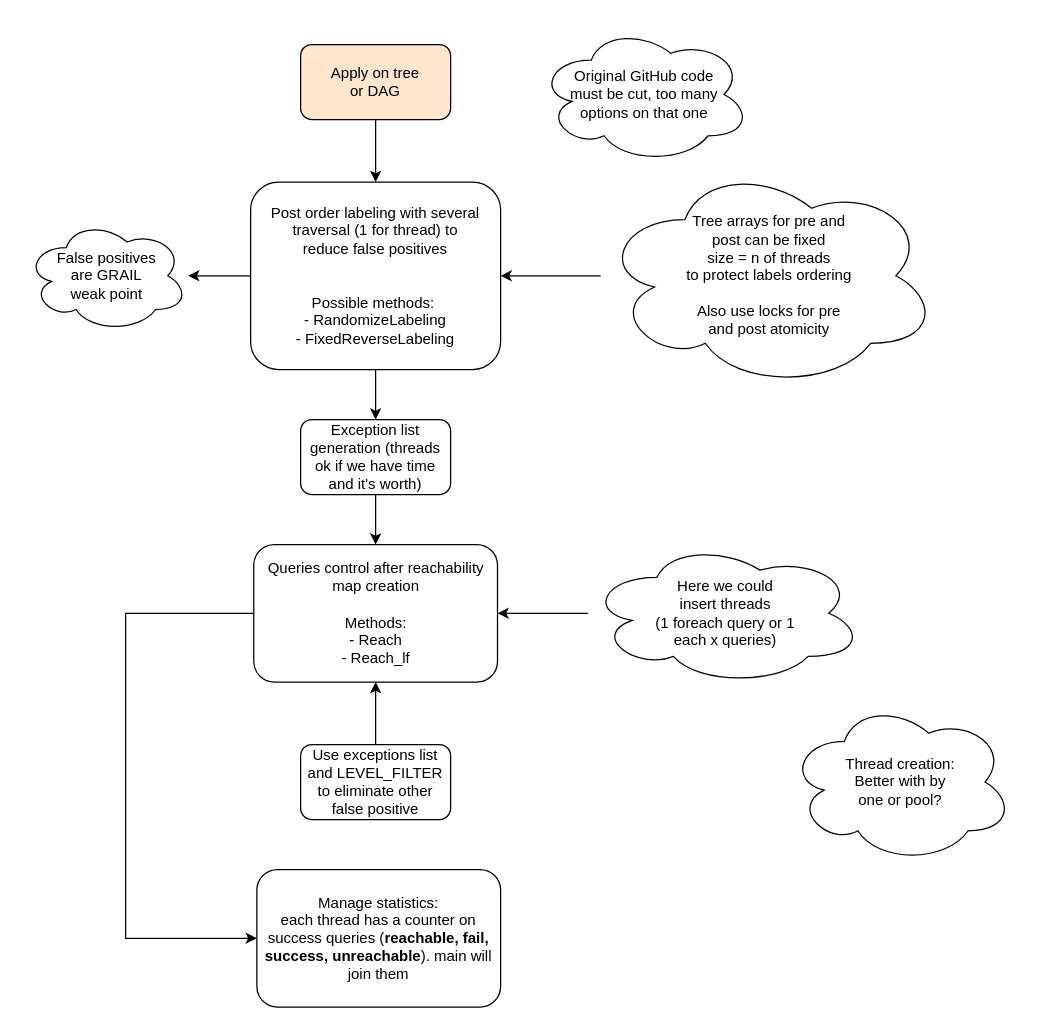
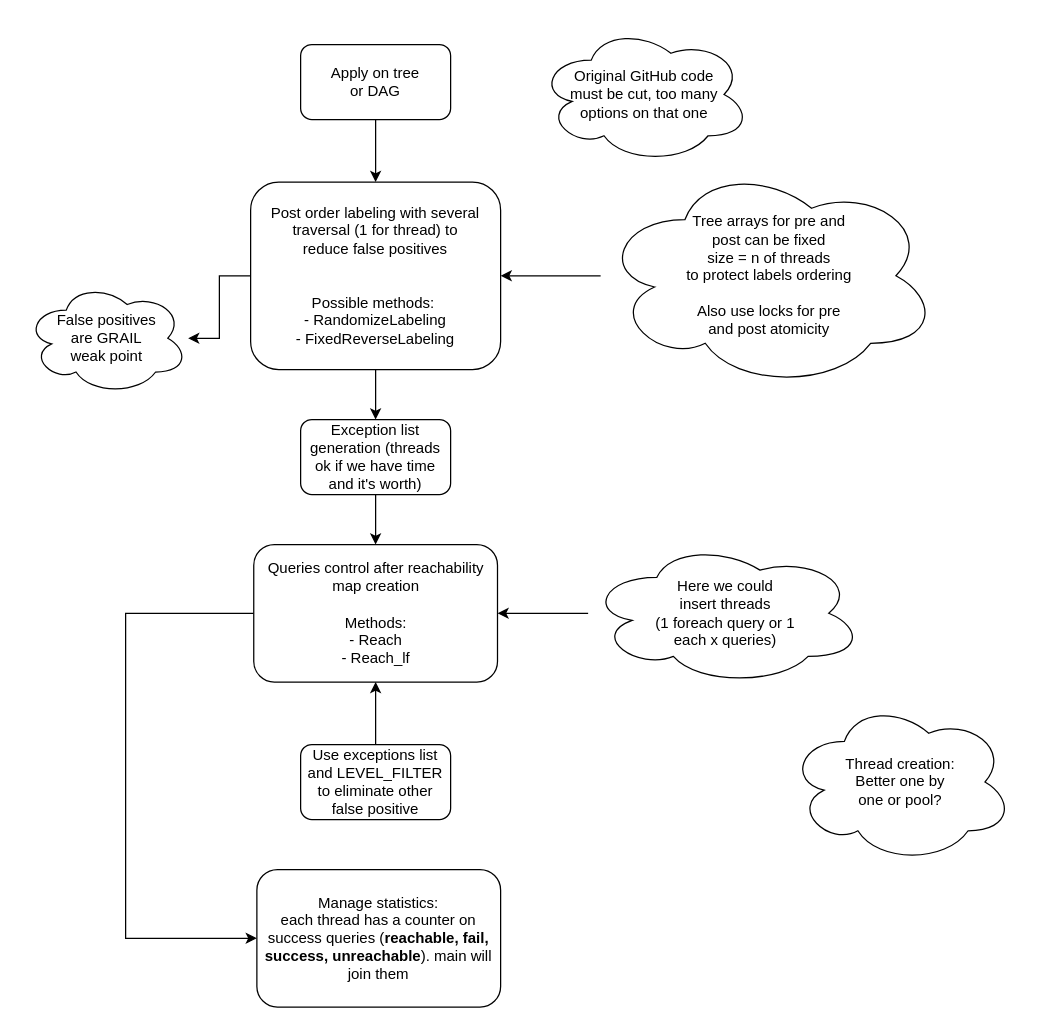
node "Apply on tree or DAG": fillcolor #ffe6cc -> #ffffff
node "False positives are GRAIL weak point": moved (107, 276) -> (107, 338)
node "Thread creation: Better with by one or pool?": label "Thread creation: Better with by one or pool?" -> "Thread creation: Better one by one or pool?"
